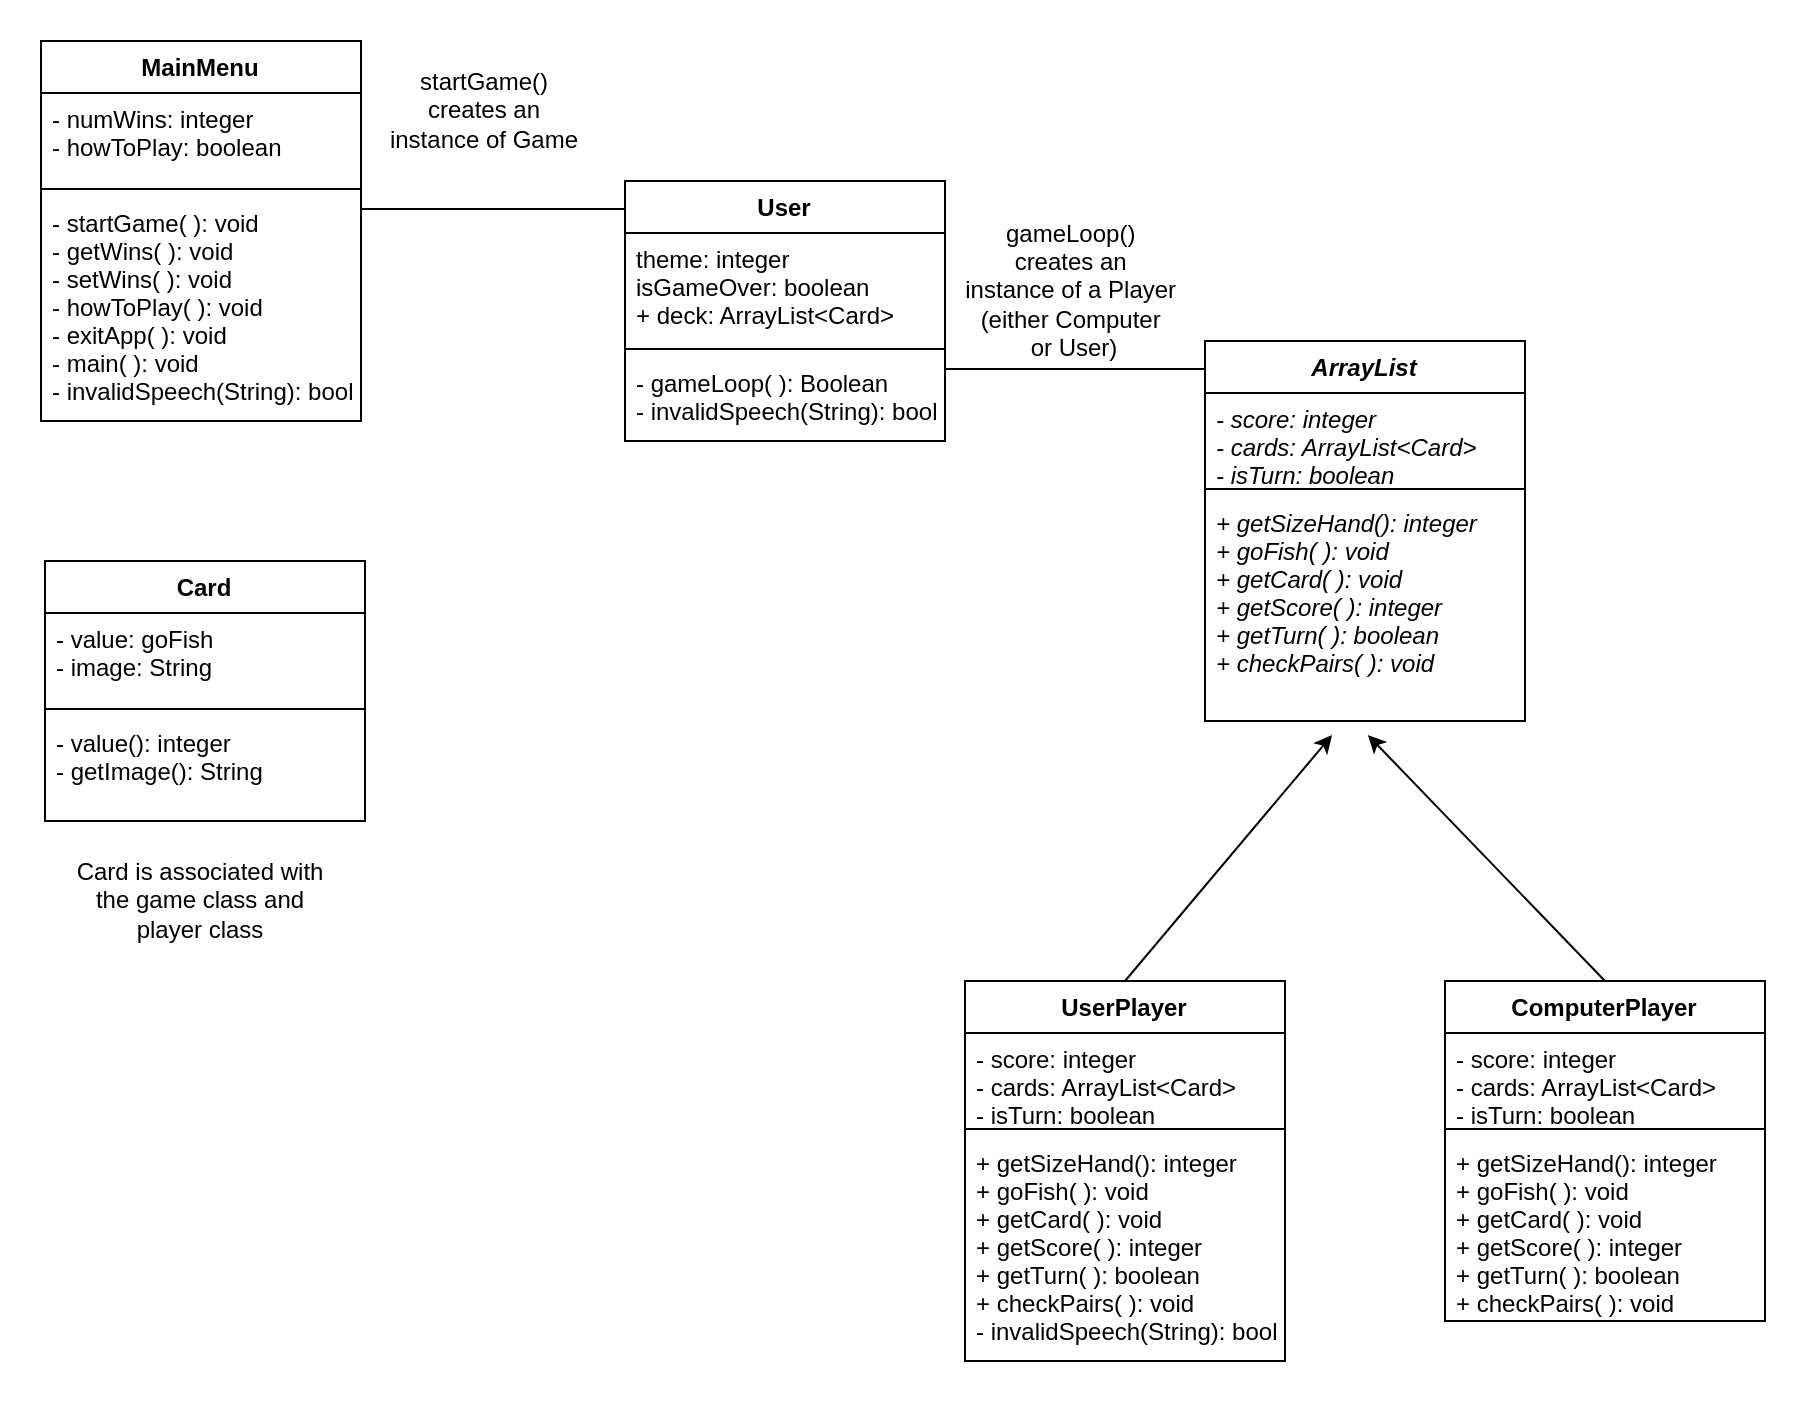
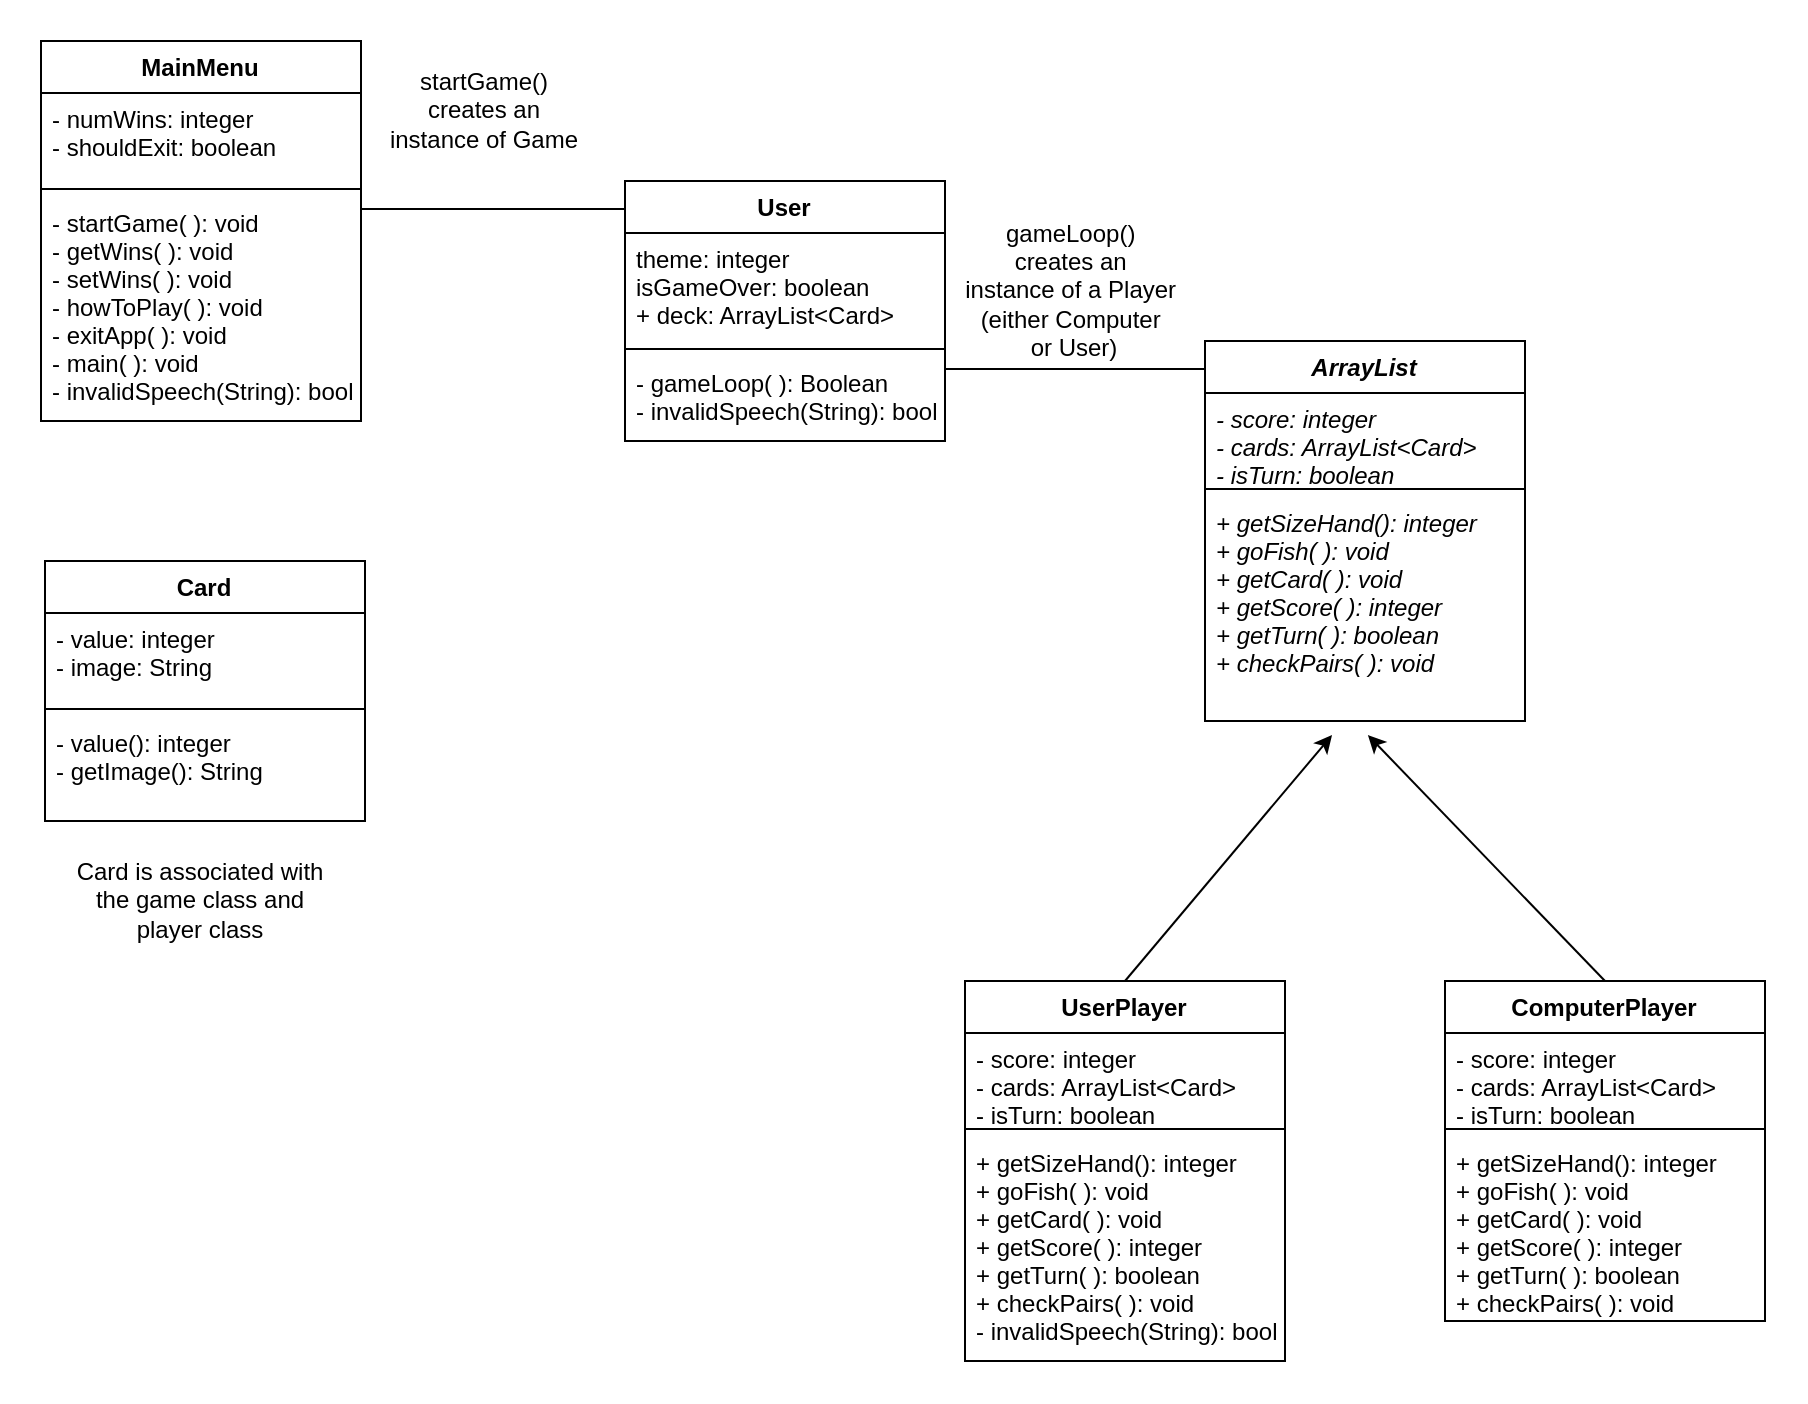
node "- numWins: integer - howToPlay: boolean": label "- numWins: integer - howToPlay: boolean" -> "- numWins: integer - shouldExit: boolean"
node "- value: goFish - image: String": label "- value: goFish - image: String" -> "- value: integer - image: String"
